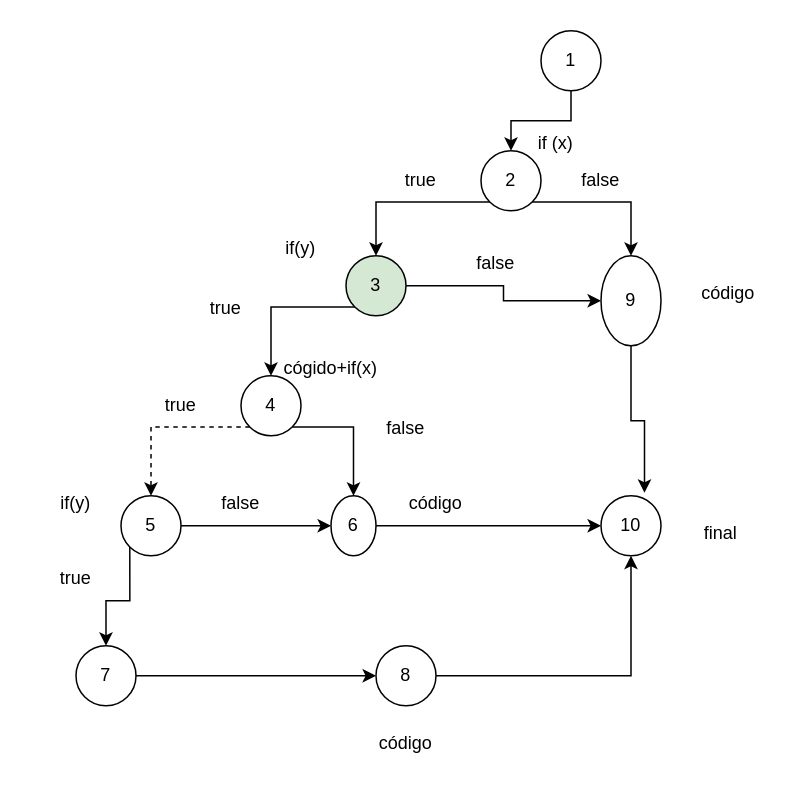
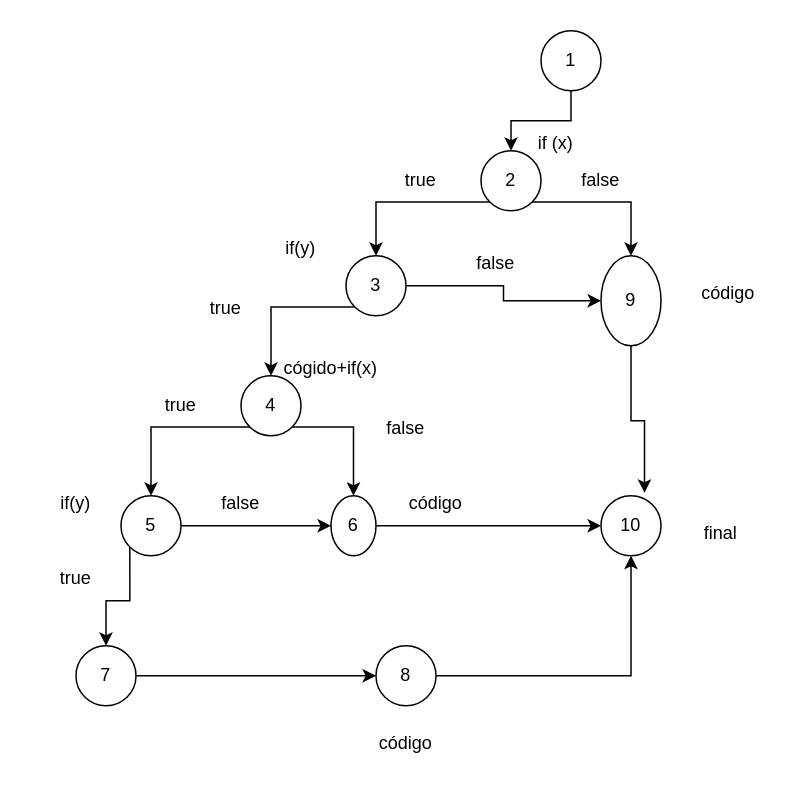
node "3": fillcolor #d5e8d4 -> #ffffff
edge "4" -> "5": style dashed -> solid
